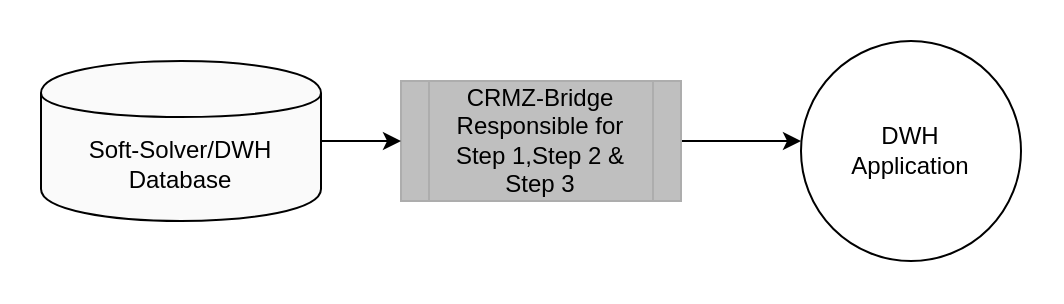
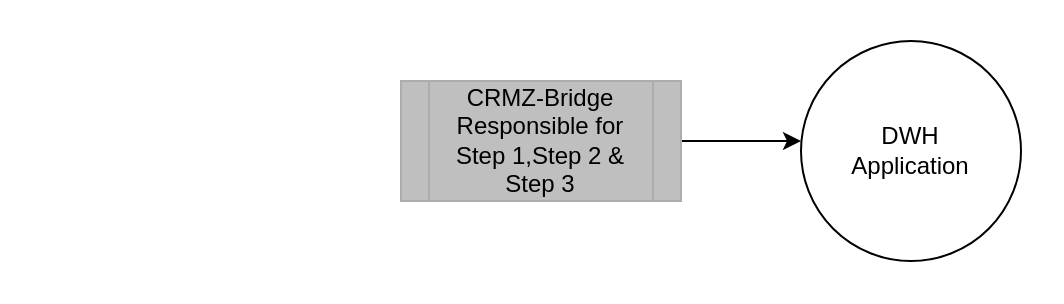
node "Soft-Solver/DWH Database": removed
edge "Soft-Solver/DWH Database" -> "CRMZ-Bridge Responsible for Step 1,Step 2 & Step 3": removed
